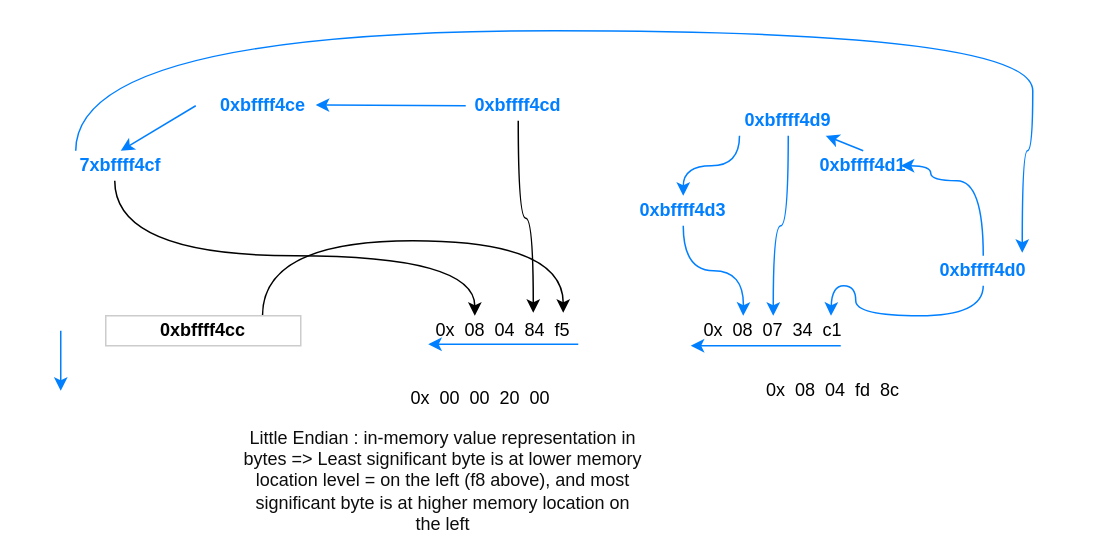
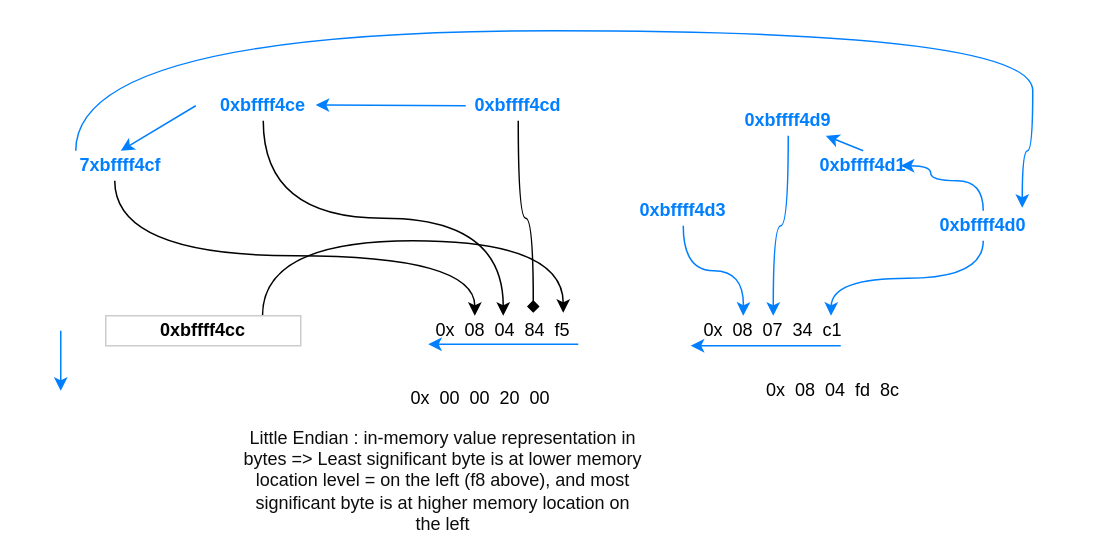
edge "0xbffff4d9" -> "0xbffff4d3": removed
edge "0xbffff4ce" -> "0x 08 04 84 f5": added
node "0xbffff4d0": moved (983, 271) -> (983, 226)
edge "0xbffff4cd" -> "0x 08 04 84 f5": arrowhead classic -> diamond
